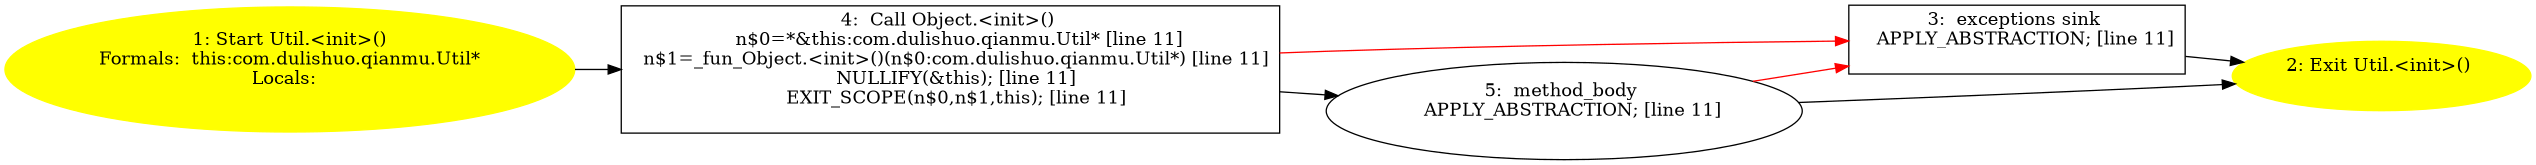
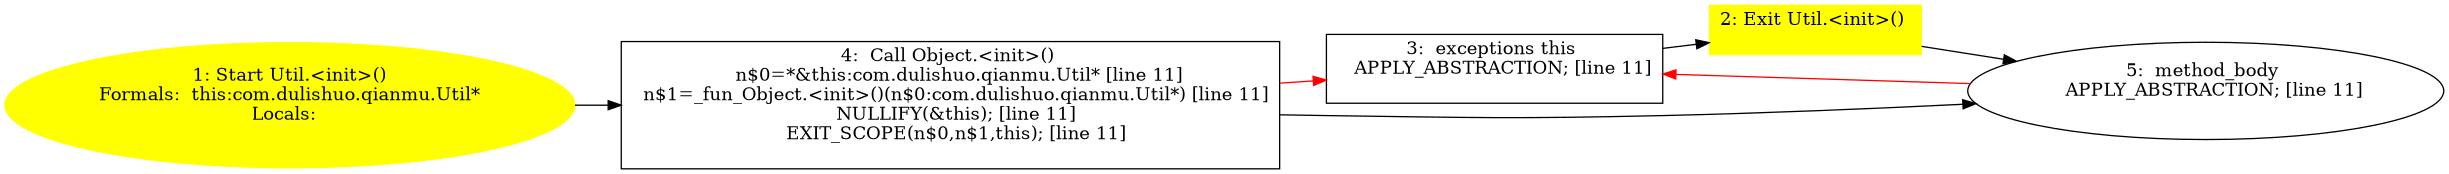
node "3:  exceptions sink APPLY_ABSTRACTION; [line 11]": label "3:  exceptions sink APPLY_ABSTRACTION; [line 11]" -> "3:  exceptions this APPLY_ABSTRACTION; [line 11]"
node "2: Exit Util.<init>()": shape ellipse -> box
edge "5:  method_body APPLY_ABSTRACTION; [line 11]" -> "2: Exit Util.<init>()": reversed
